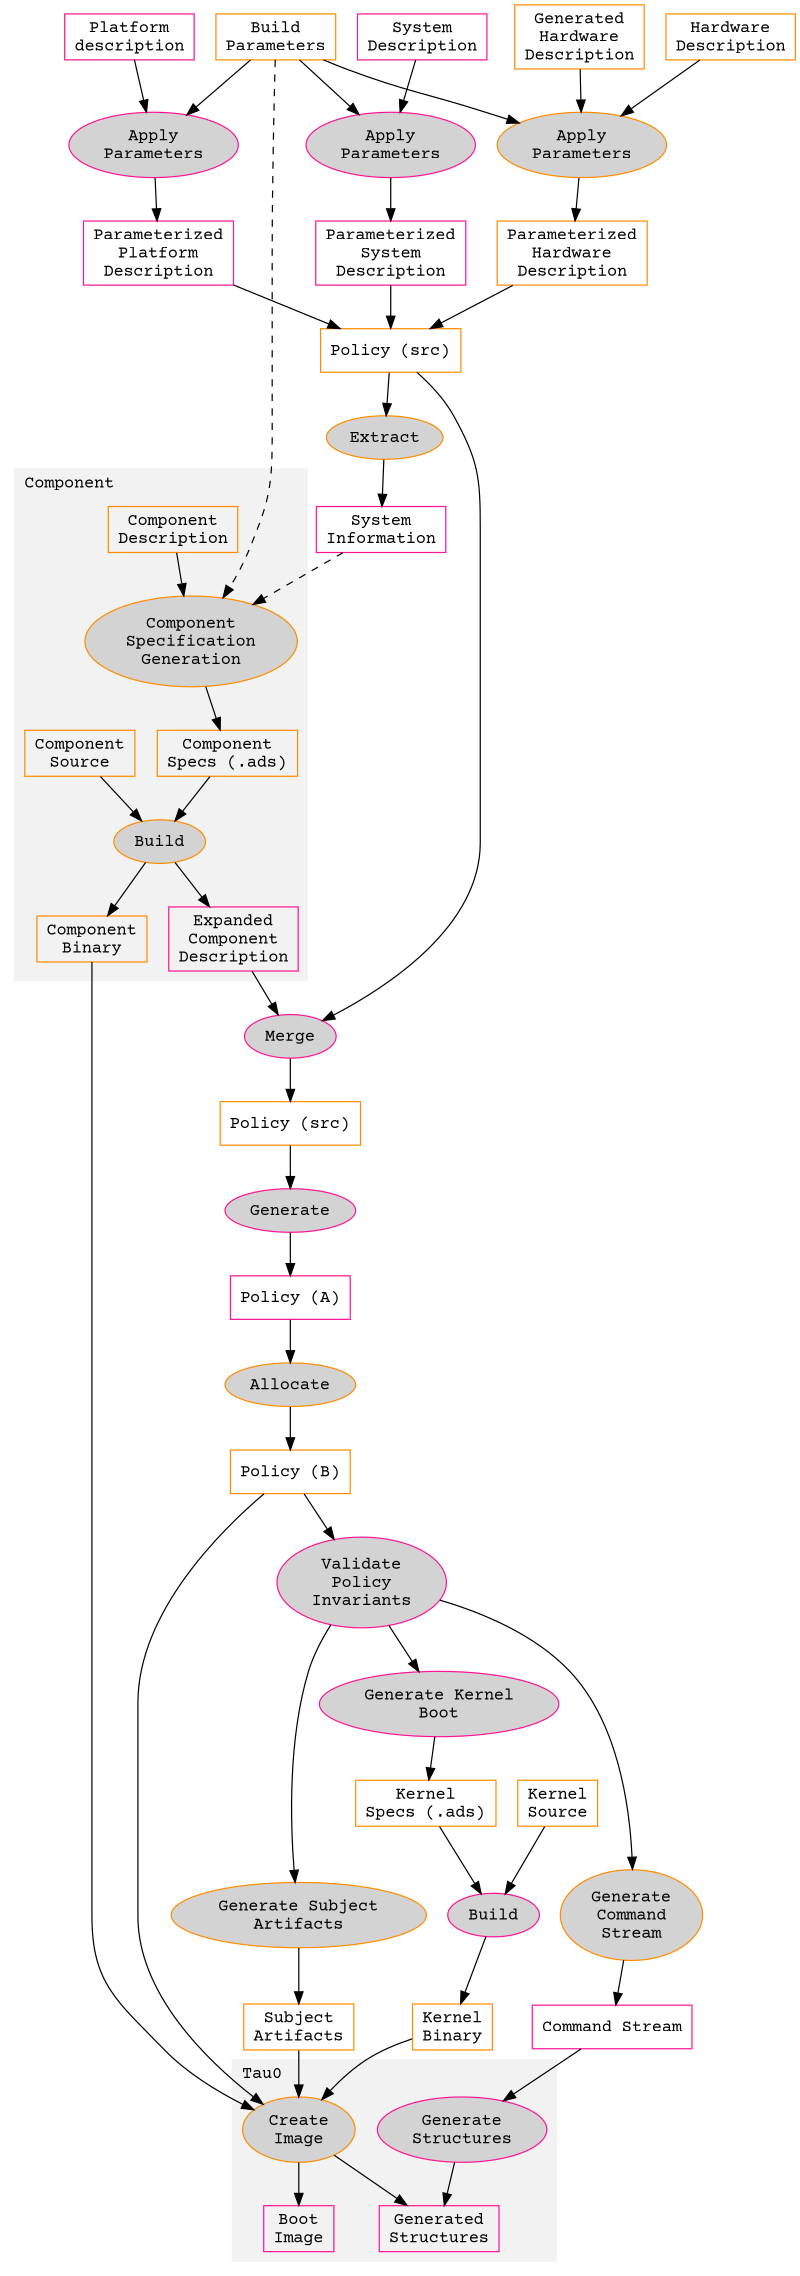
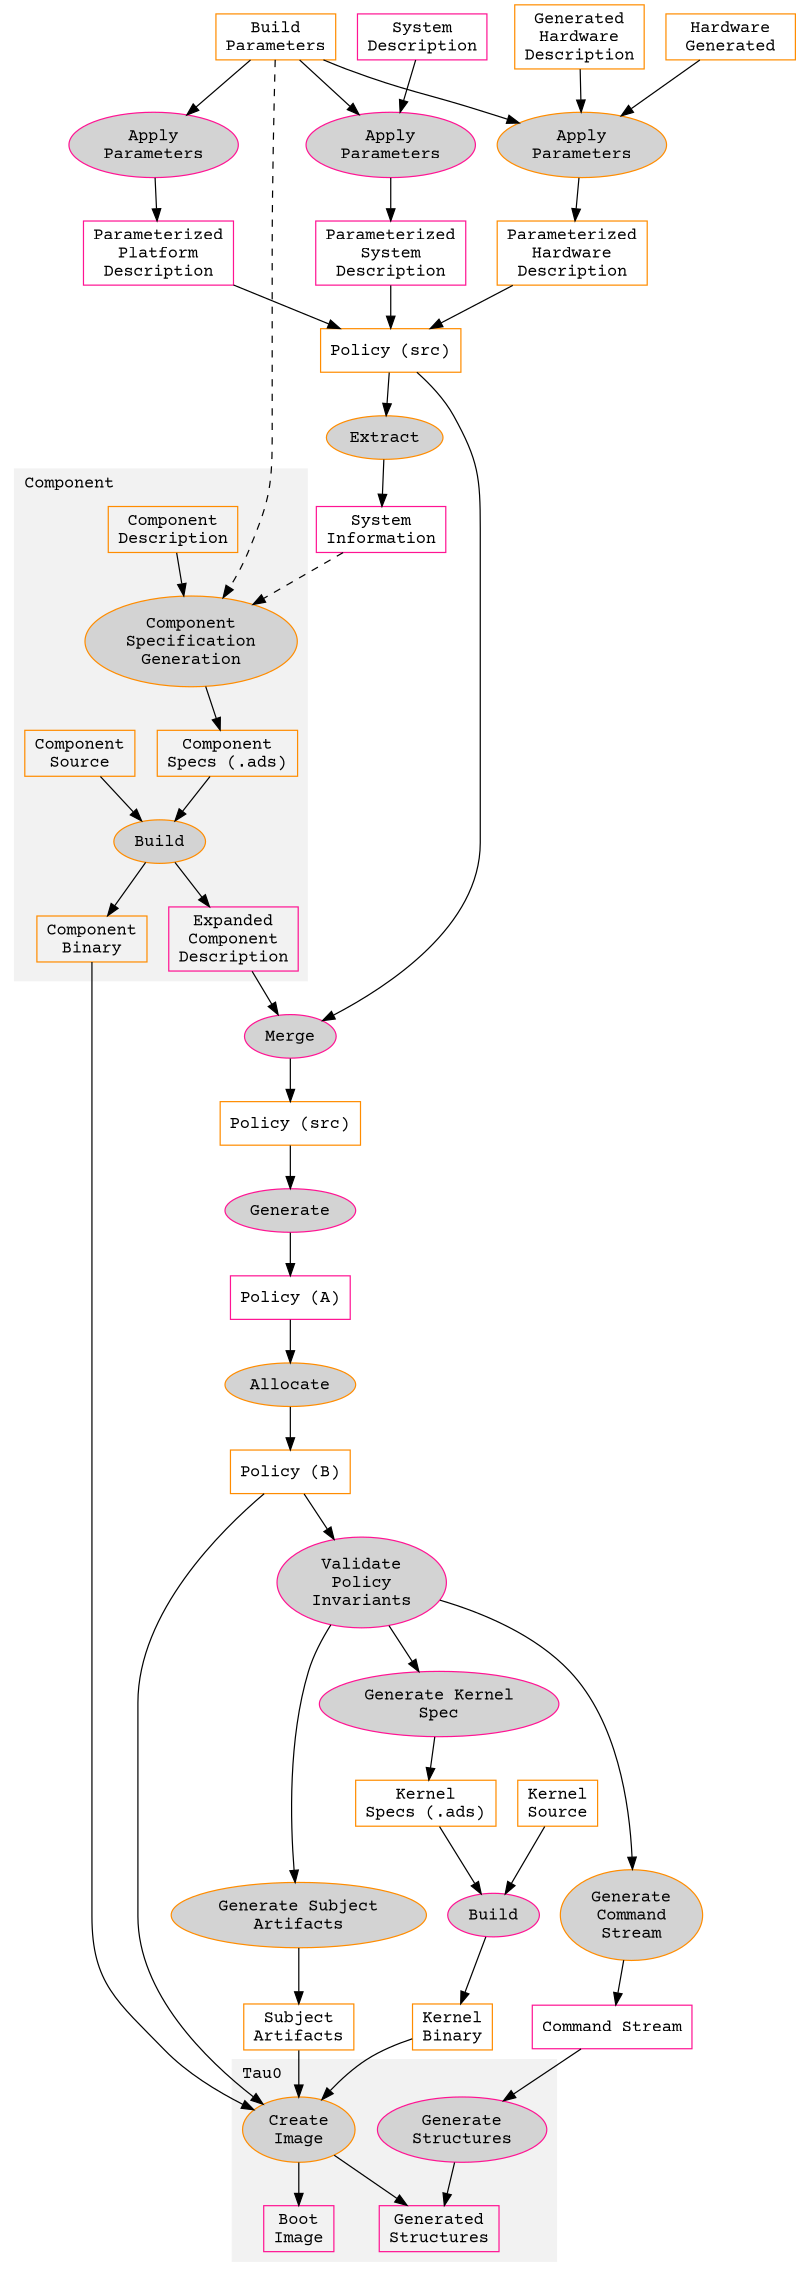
node "Platform description": removed
node "Hardware Description": label "Hardware Description" -> "Hardware Generated"
node "Generate Kernel Boot": label "Generate Kernel Boot" -> "Generate Kernel Spec"
